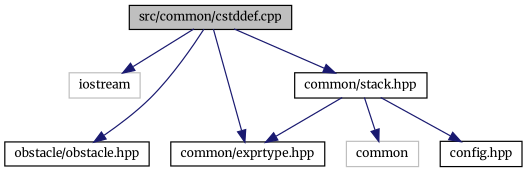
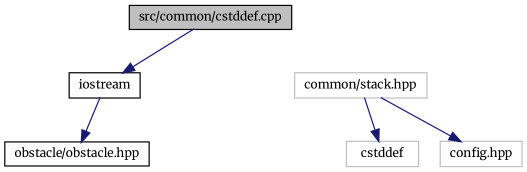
edge "src/common/cstddef.cpp" -> "common/stack.hpp": removed
node "iostream": color grey75 -> black
node "common/stack.hpp": color black -> grey75
edge "src/common/cstddef.cpp" -> "obstacle/obstacle.hpp": now "iostream" -> "obstacle/obstacle.hpp"
node "common/exprtype.hpp": removed
node "common": label "common" -> "cstddef"
node "config.hpp": color black -> grey75
